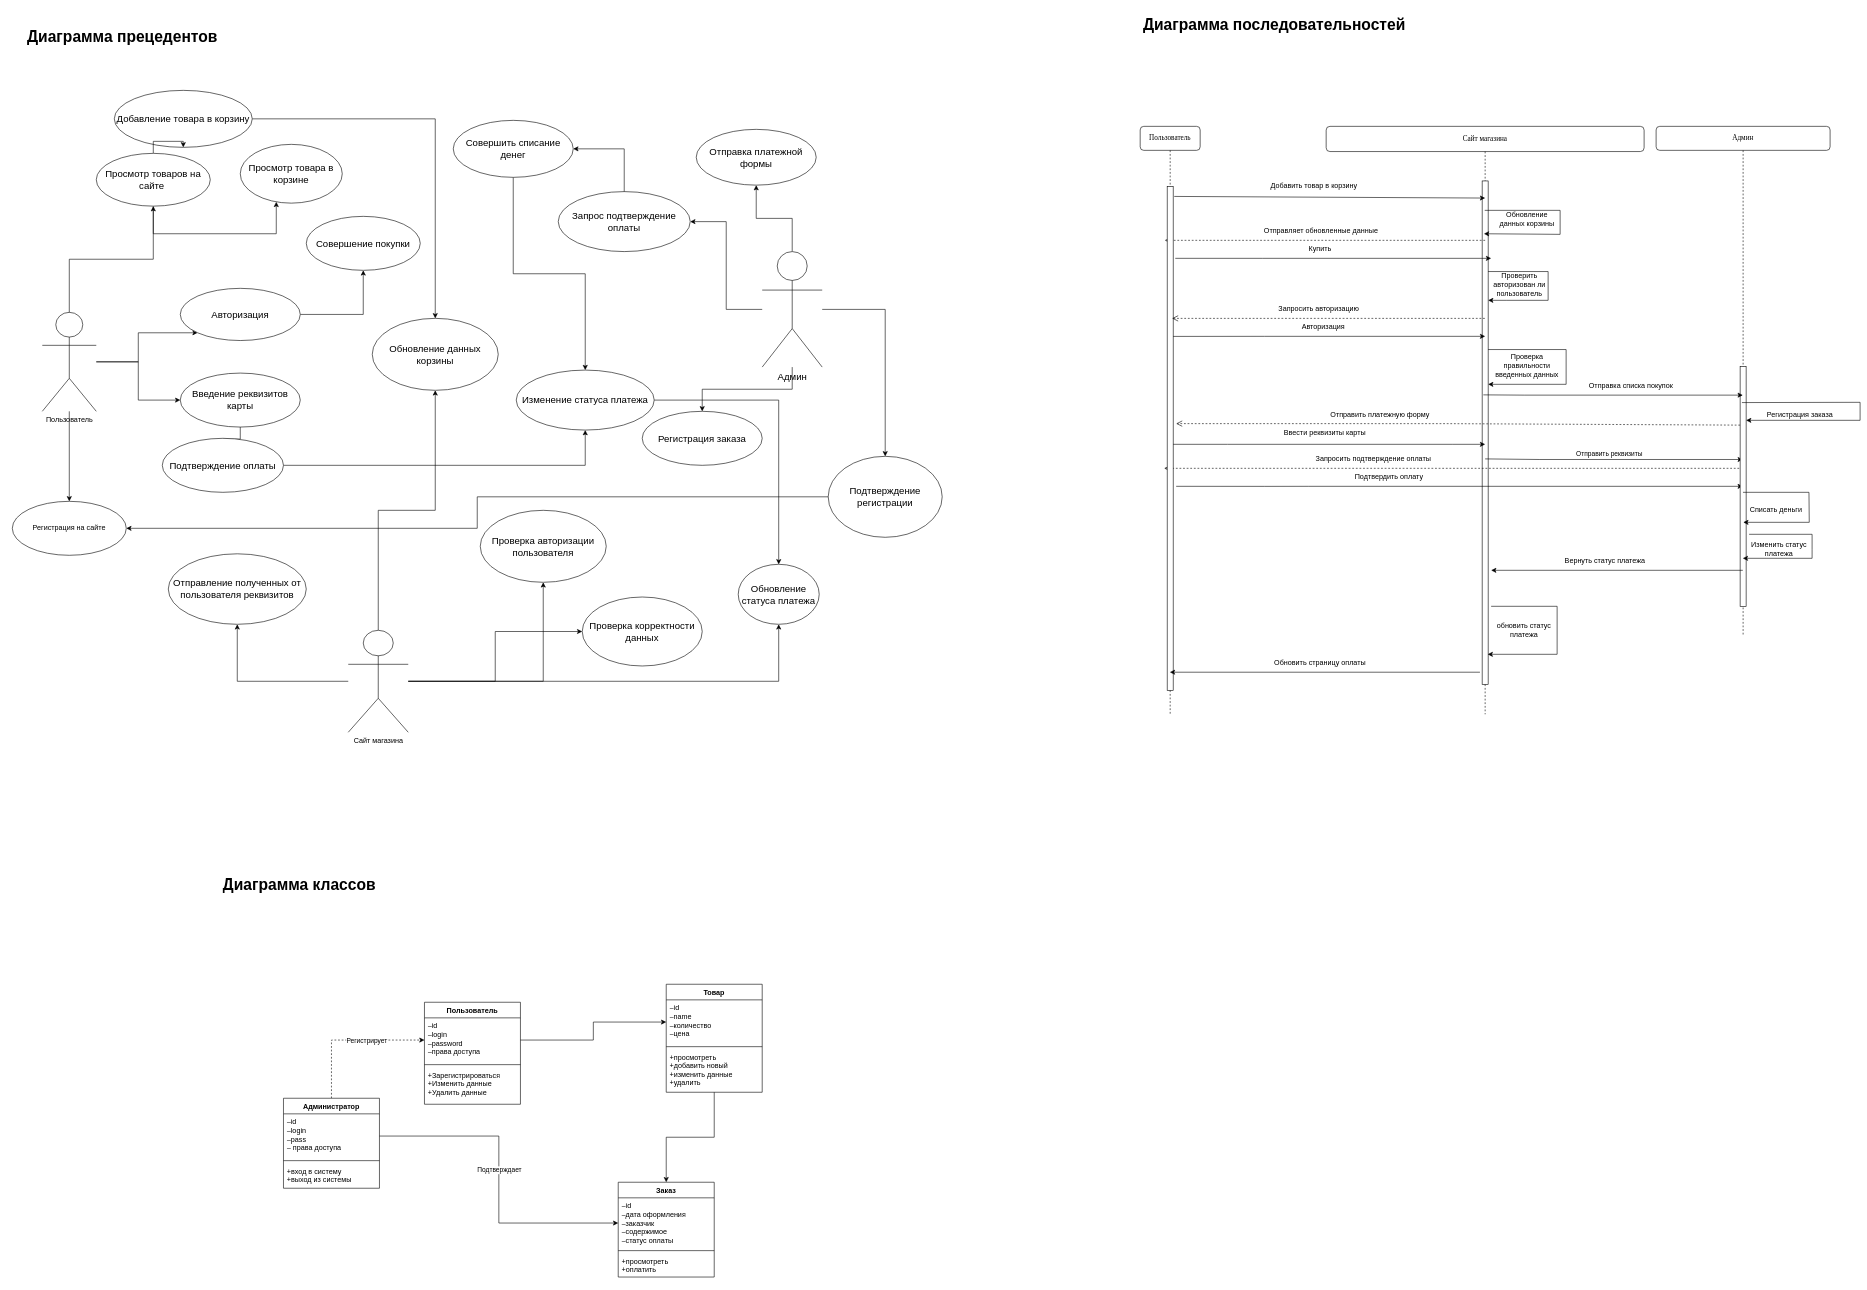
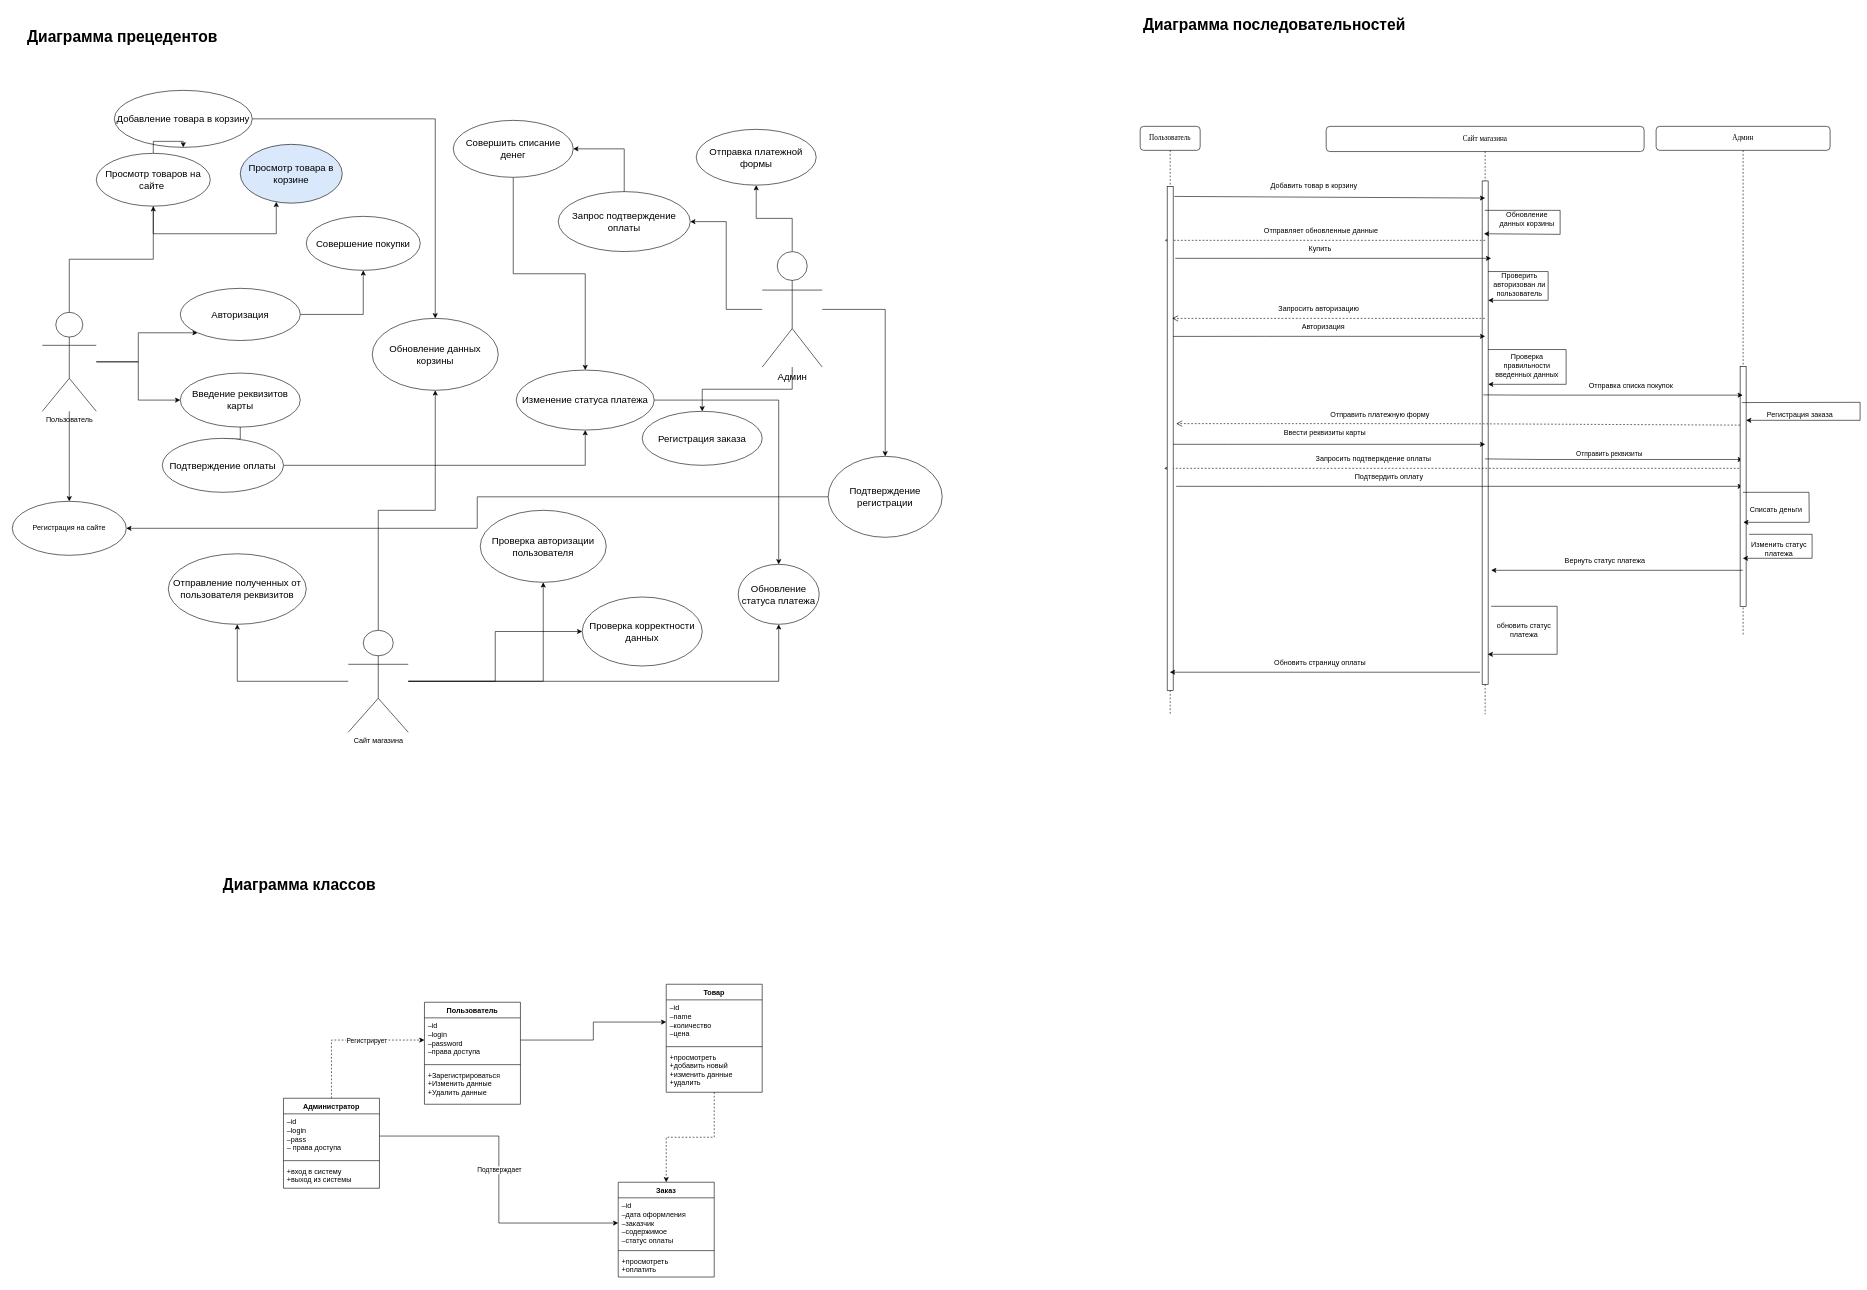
node "Просмотр товара в корзине": fillcolor #ffffff -> #dae8fc
edge "Товар" -> "Заказ": style solid -> dashed
